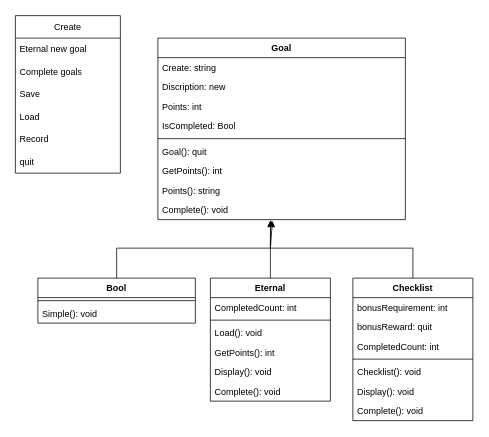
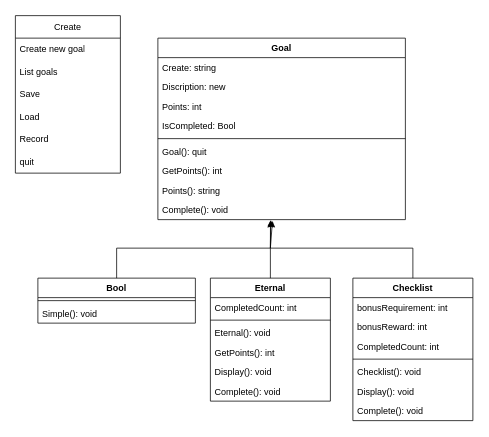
node "Eternal new goal": label "Eternal new goal" -> "Create new goal"
node "Complete goals": label "Complete goals" -> "List goals"
node "bonusReward: quit": label "bonusReward: quit" -> "bonusReward: int"
node "Load(): void": label "Load(): void" -> "Eternal(): void"
